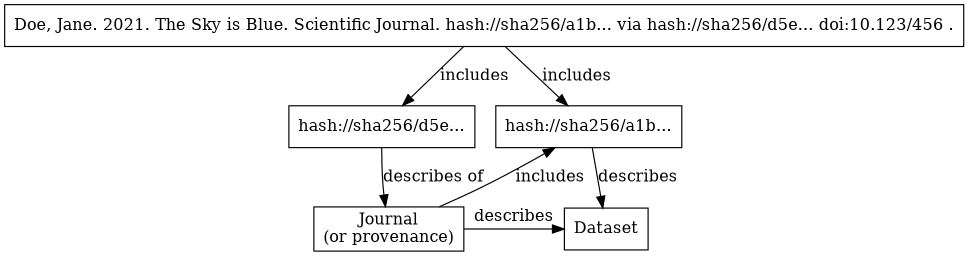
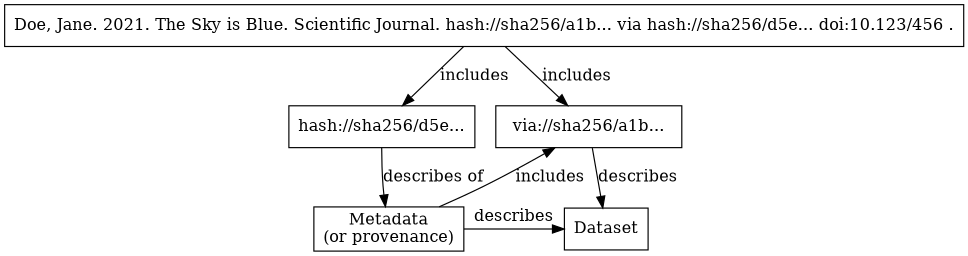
node "hash://sha256/a1b...": label "hash://sha256/a1b..." -> "via://sha256/a1b..."
node "Journal (or provenance)": label "Journal (or provenance)" -> "Metadata (or provenance)"
